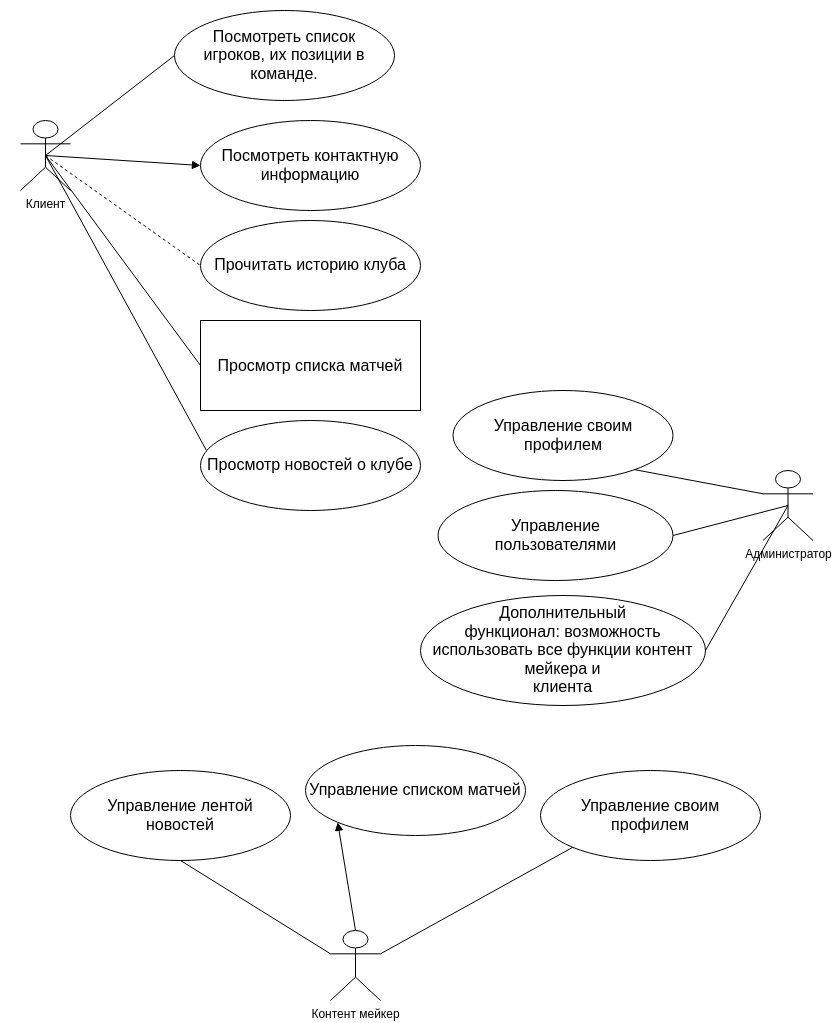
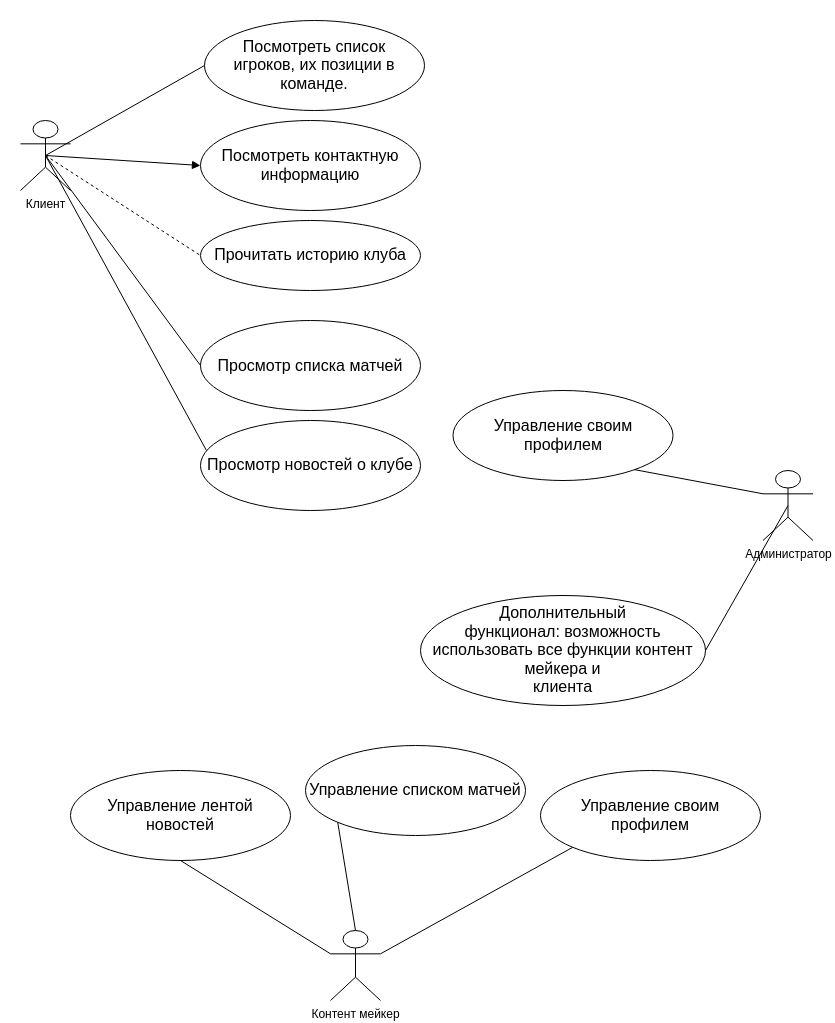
node "Посмотреть список игроков, их позиции в команде.": moved (285, 56) -> (315, 66)
node "Прочитать историю клуба": size 220x90 -> 220x70
node "Просмотр списка матчей": shape rectangle -> ellipse
edge "Администратор" -- "Управление пользователями": removed
node "Управление пользователями": removed
edge "Контент мейкер" -> "Управление списком матчей": arrowhead block -> none
